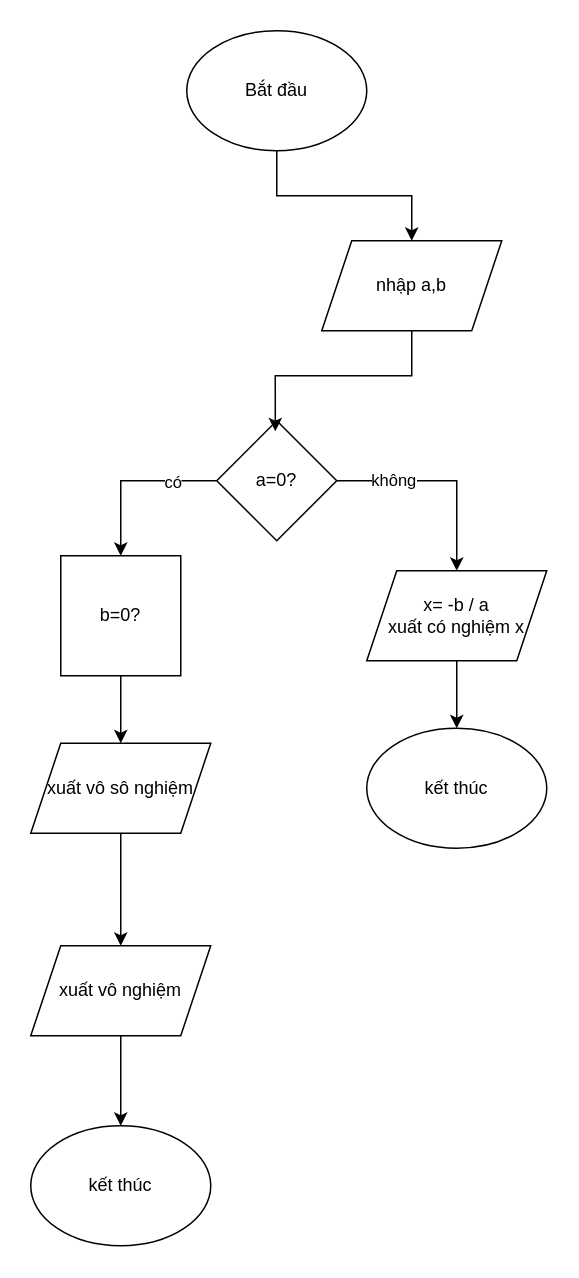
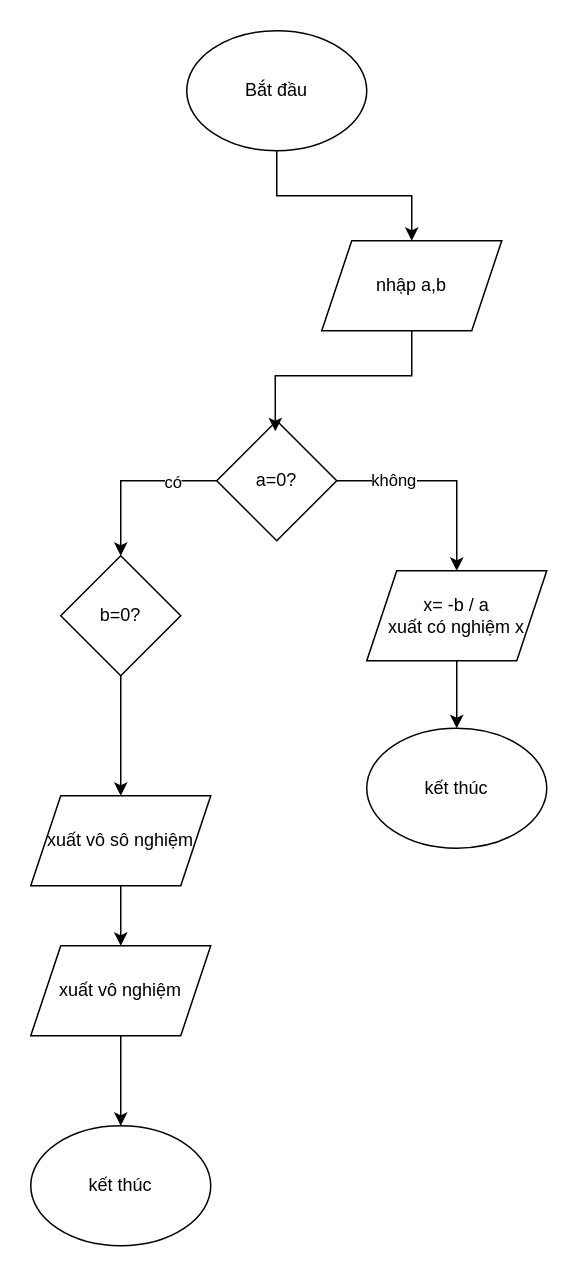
node "b=0?": shape rectangle -> diamond
node "xuất vô sô nghiệm": moved (121, 788) -> (121, 841)
